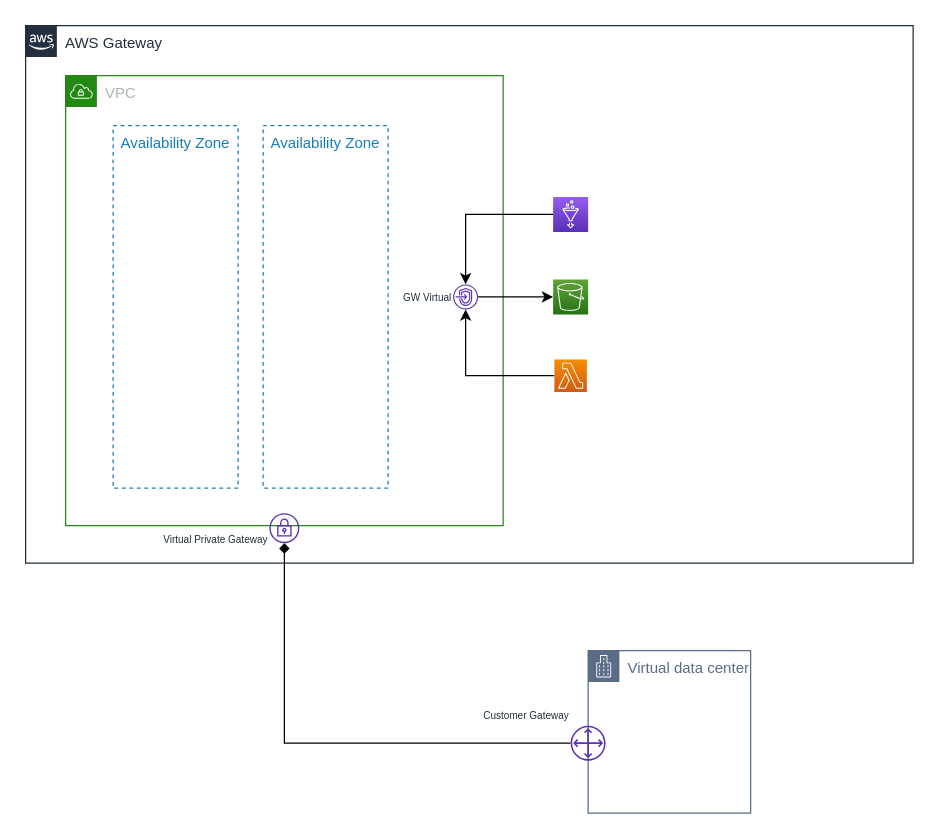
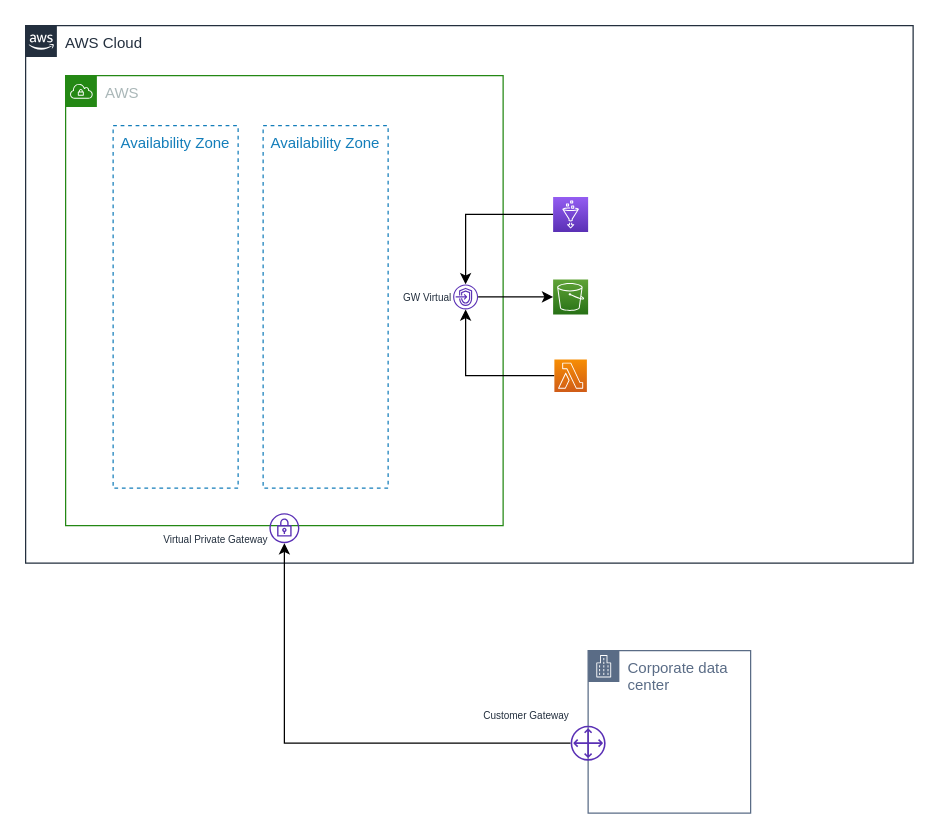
node "AWS Gateway": label "AWS Gateway" -> "AWS Cloud"
node "VPC": label "VPC" -> "AWS"
edge "Customer Gateway" -> "Virtual Private Gateway": arrowhead diamond -> classic
node "Virtual data center": label "Virtual data center" -> "Corporate data center"
